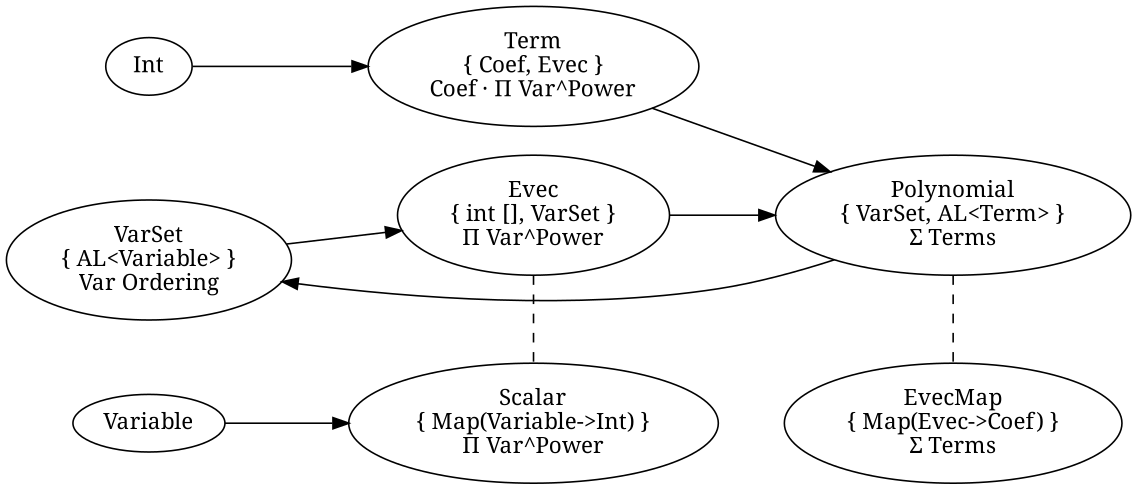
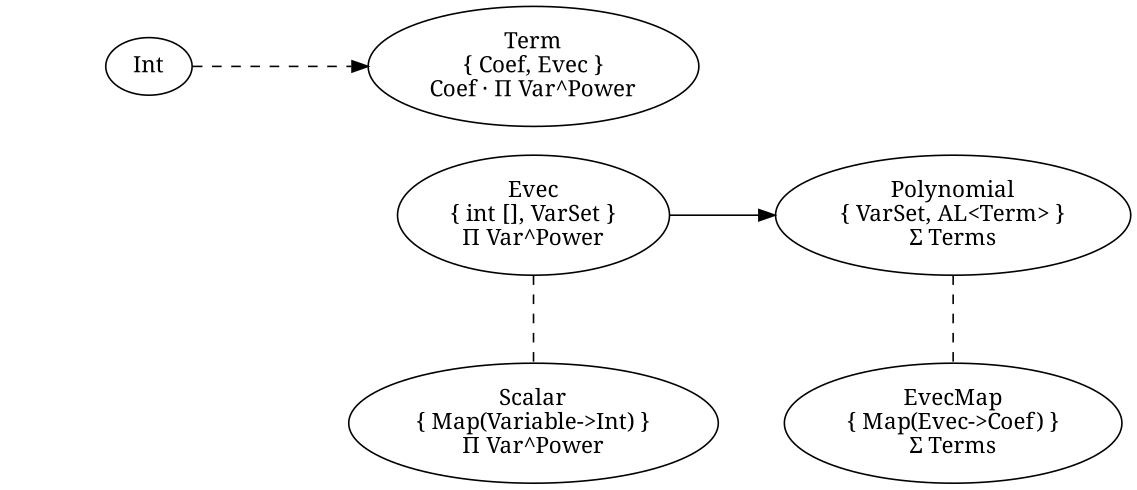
edge "Int" -> "Term { Coef, Evec } Coef · Π Var^Power": style solid -> dashed
edge "Term { Coef, Evec } Coef · Π Var^Power" -> "Polynomial { VarSet, AL<Term> } Σ Terms": removed
node "VarSet { AL<Variable> } Var Ordering": removed
node "Variable": removed
